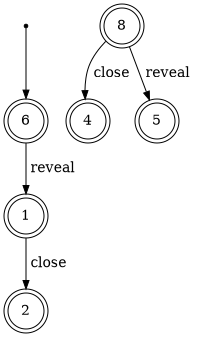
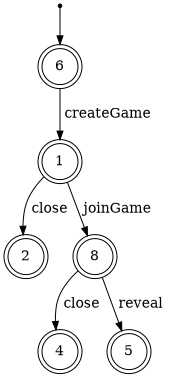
edge "6" -> "1": label " reveal " -> " createGame "
edge "1" -> "8": added, label "joinGame"
